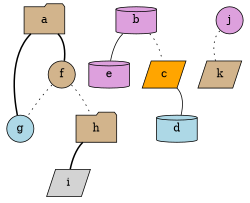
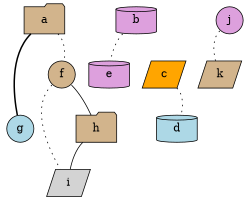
edge "b" -- "e": style solid -> dotted
edge "b" -- "c": removed
edge "a" -- "f": style bold -> dotted
edge "f" -- "h": style dotted -> solid
edge "f" -- "g": now "f" -- "i"
edge "c" -- "d": style solid -> dotted
edge "h" -- "i": style bold -> solid
